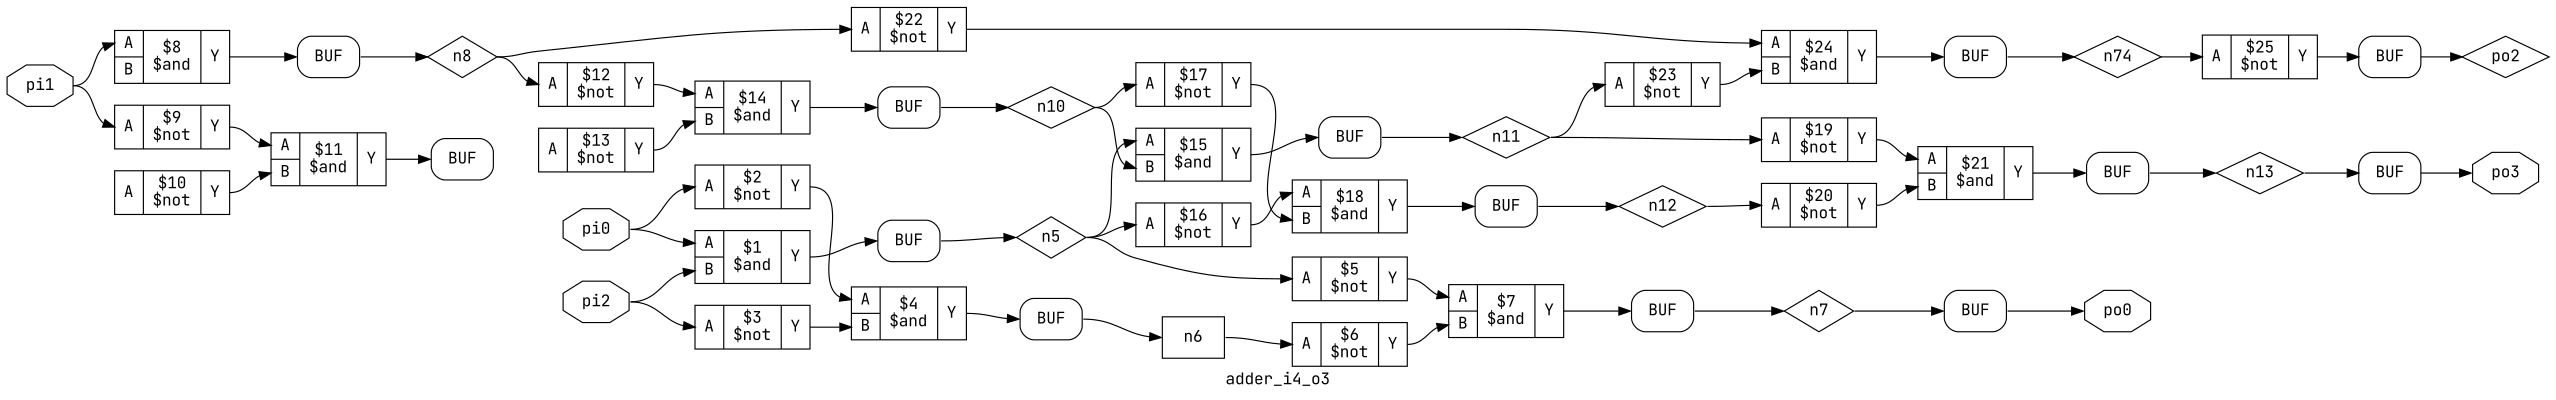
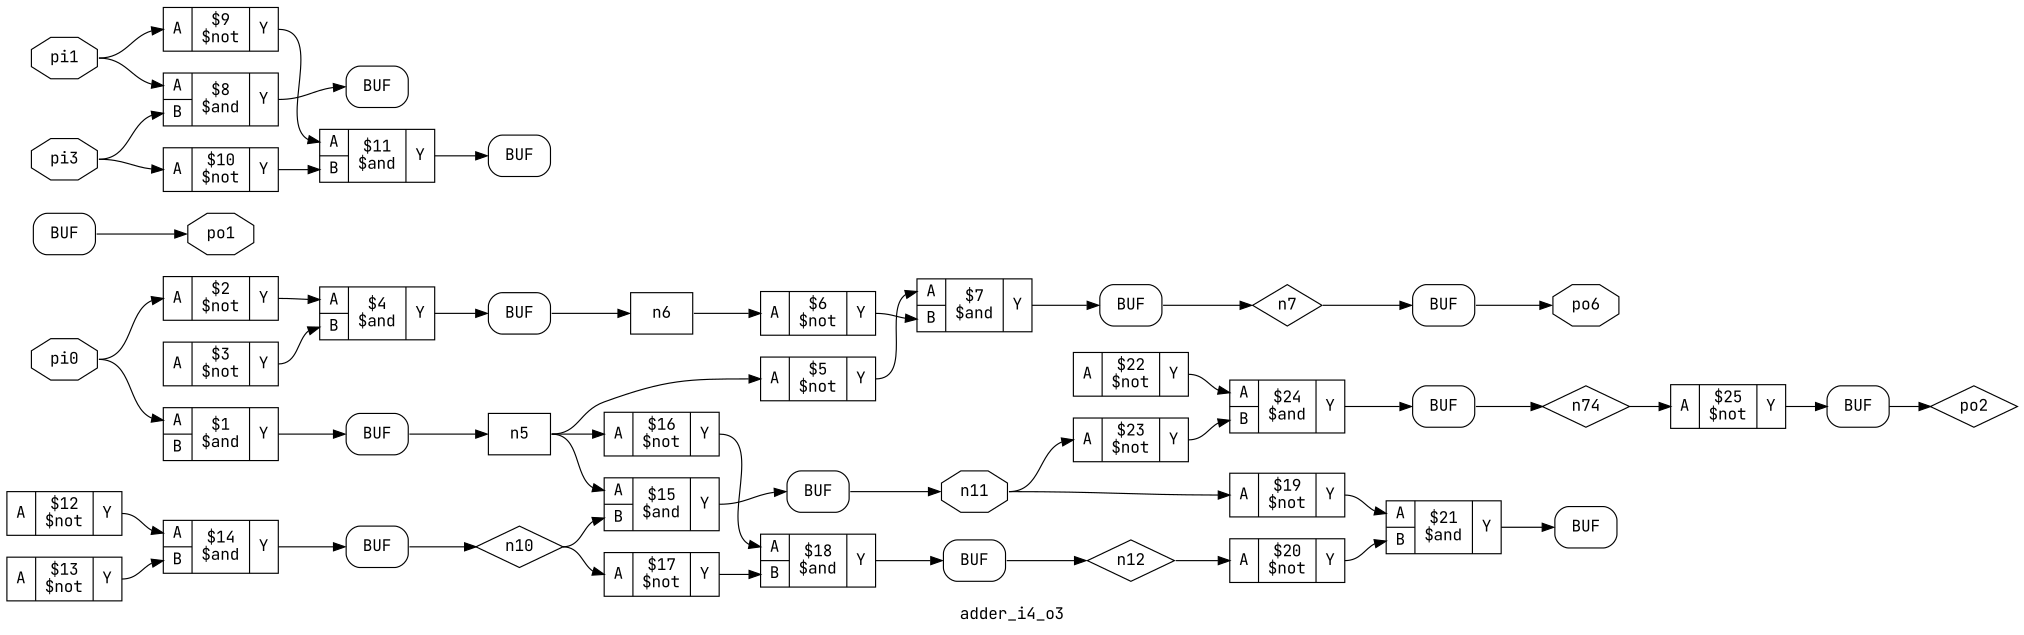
node "n8": removed
node "n11": shape diamond -> octagon
node "pi3": added
node "n13": removed
node "po3": label "po3" -> "po1"
node "n5": shape diamond -> box
node "pi2": removed
node "po0": label "po0" -> "po6"
